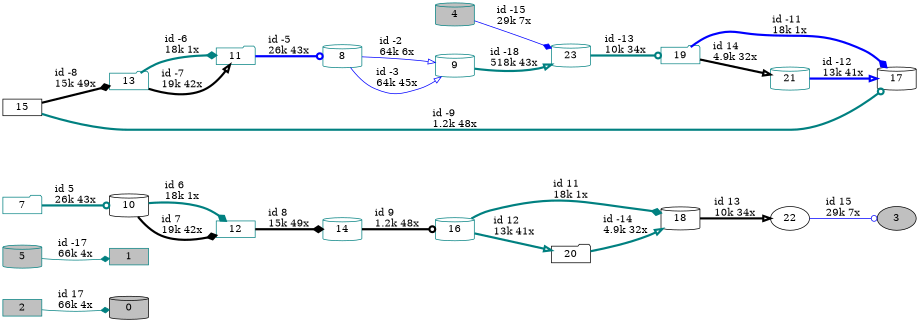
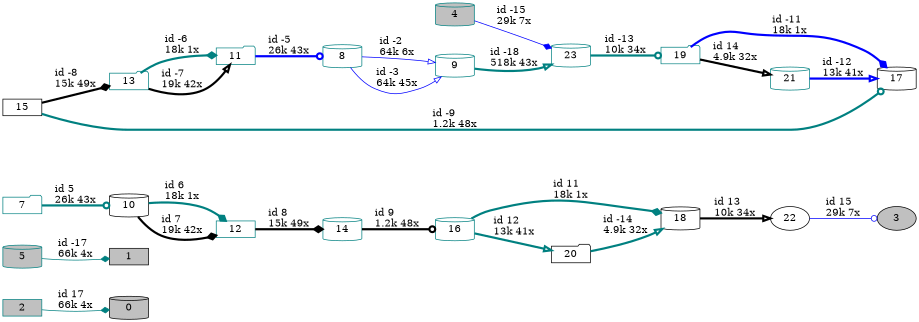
node "1": color teal -> black
